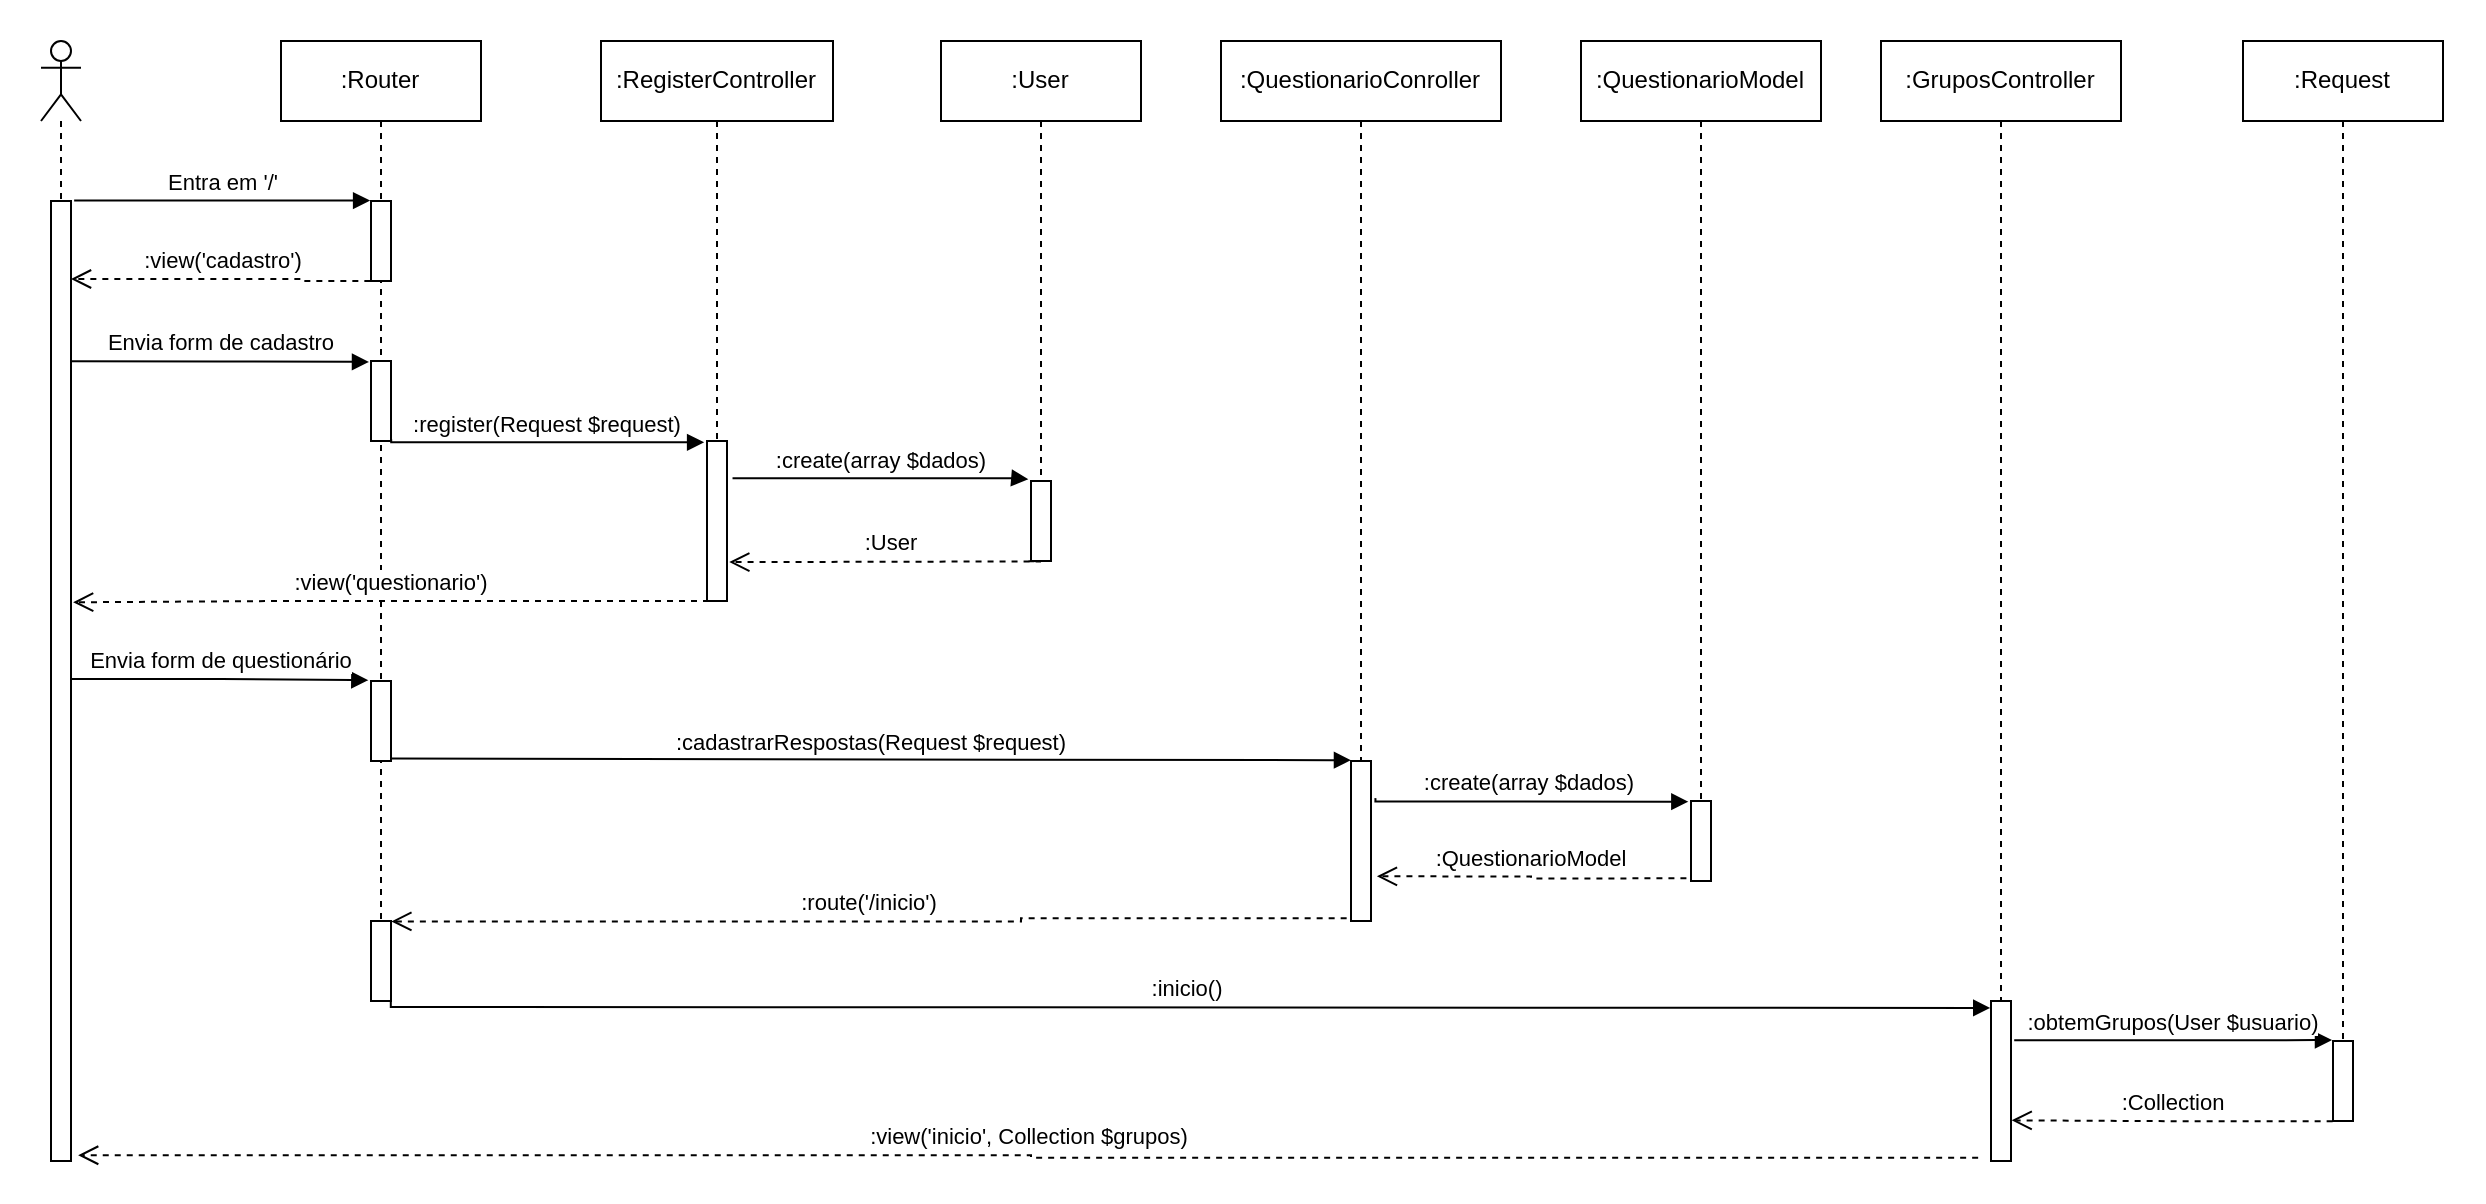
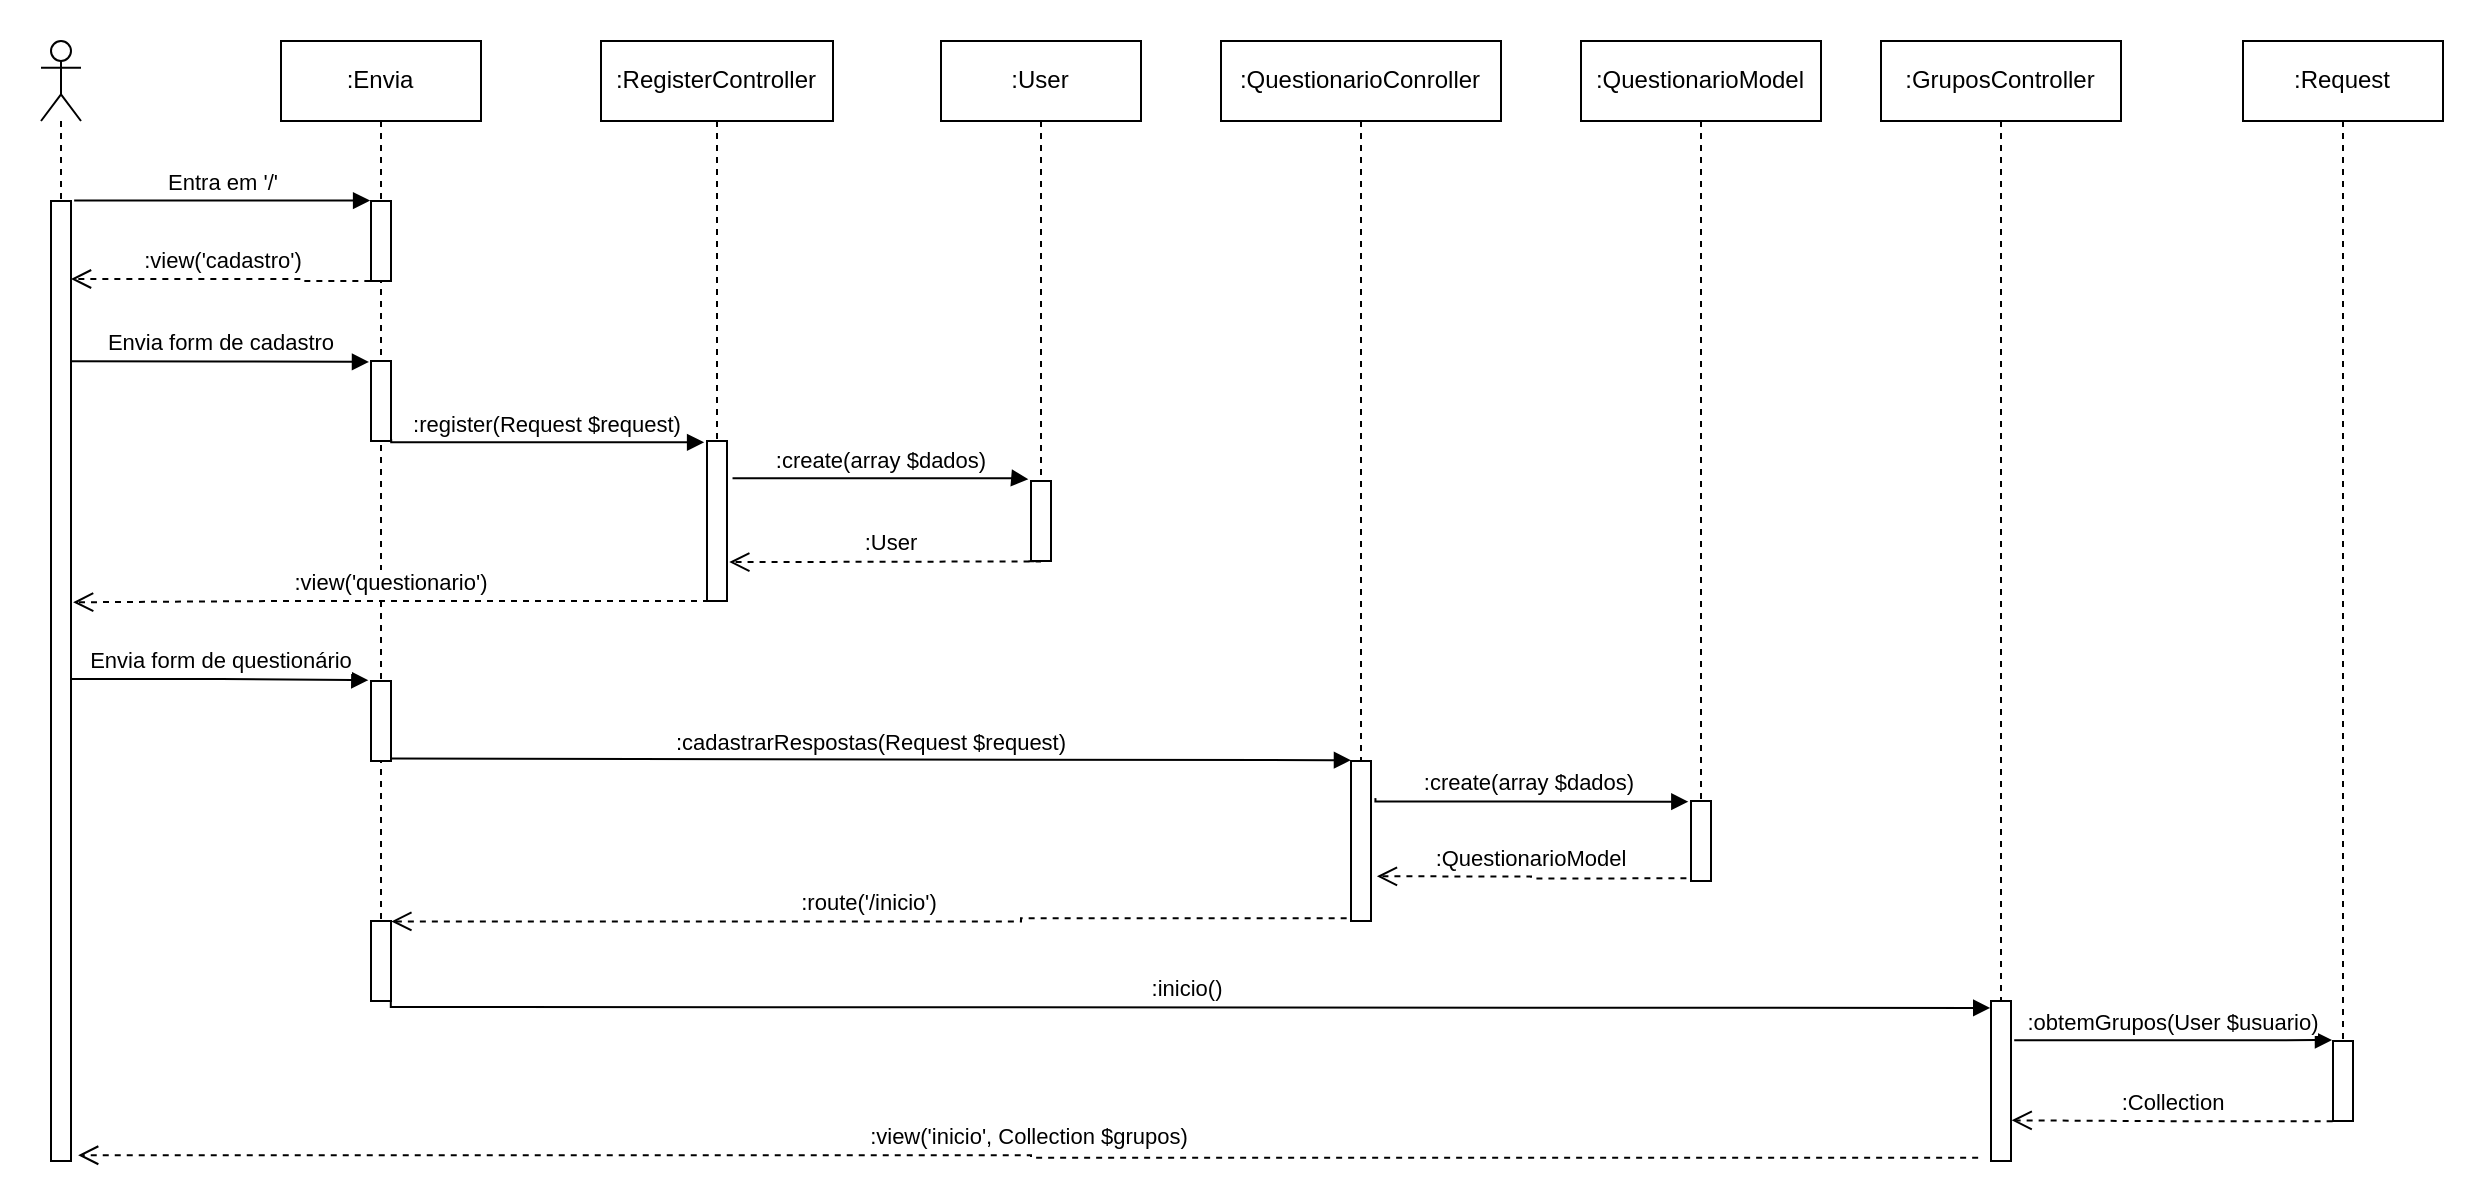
node ":Router": label ":Router" -> ":Envia"
